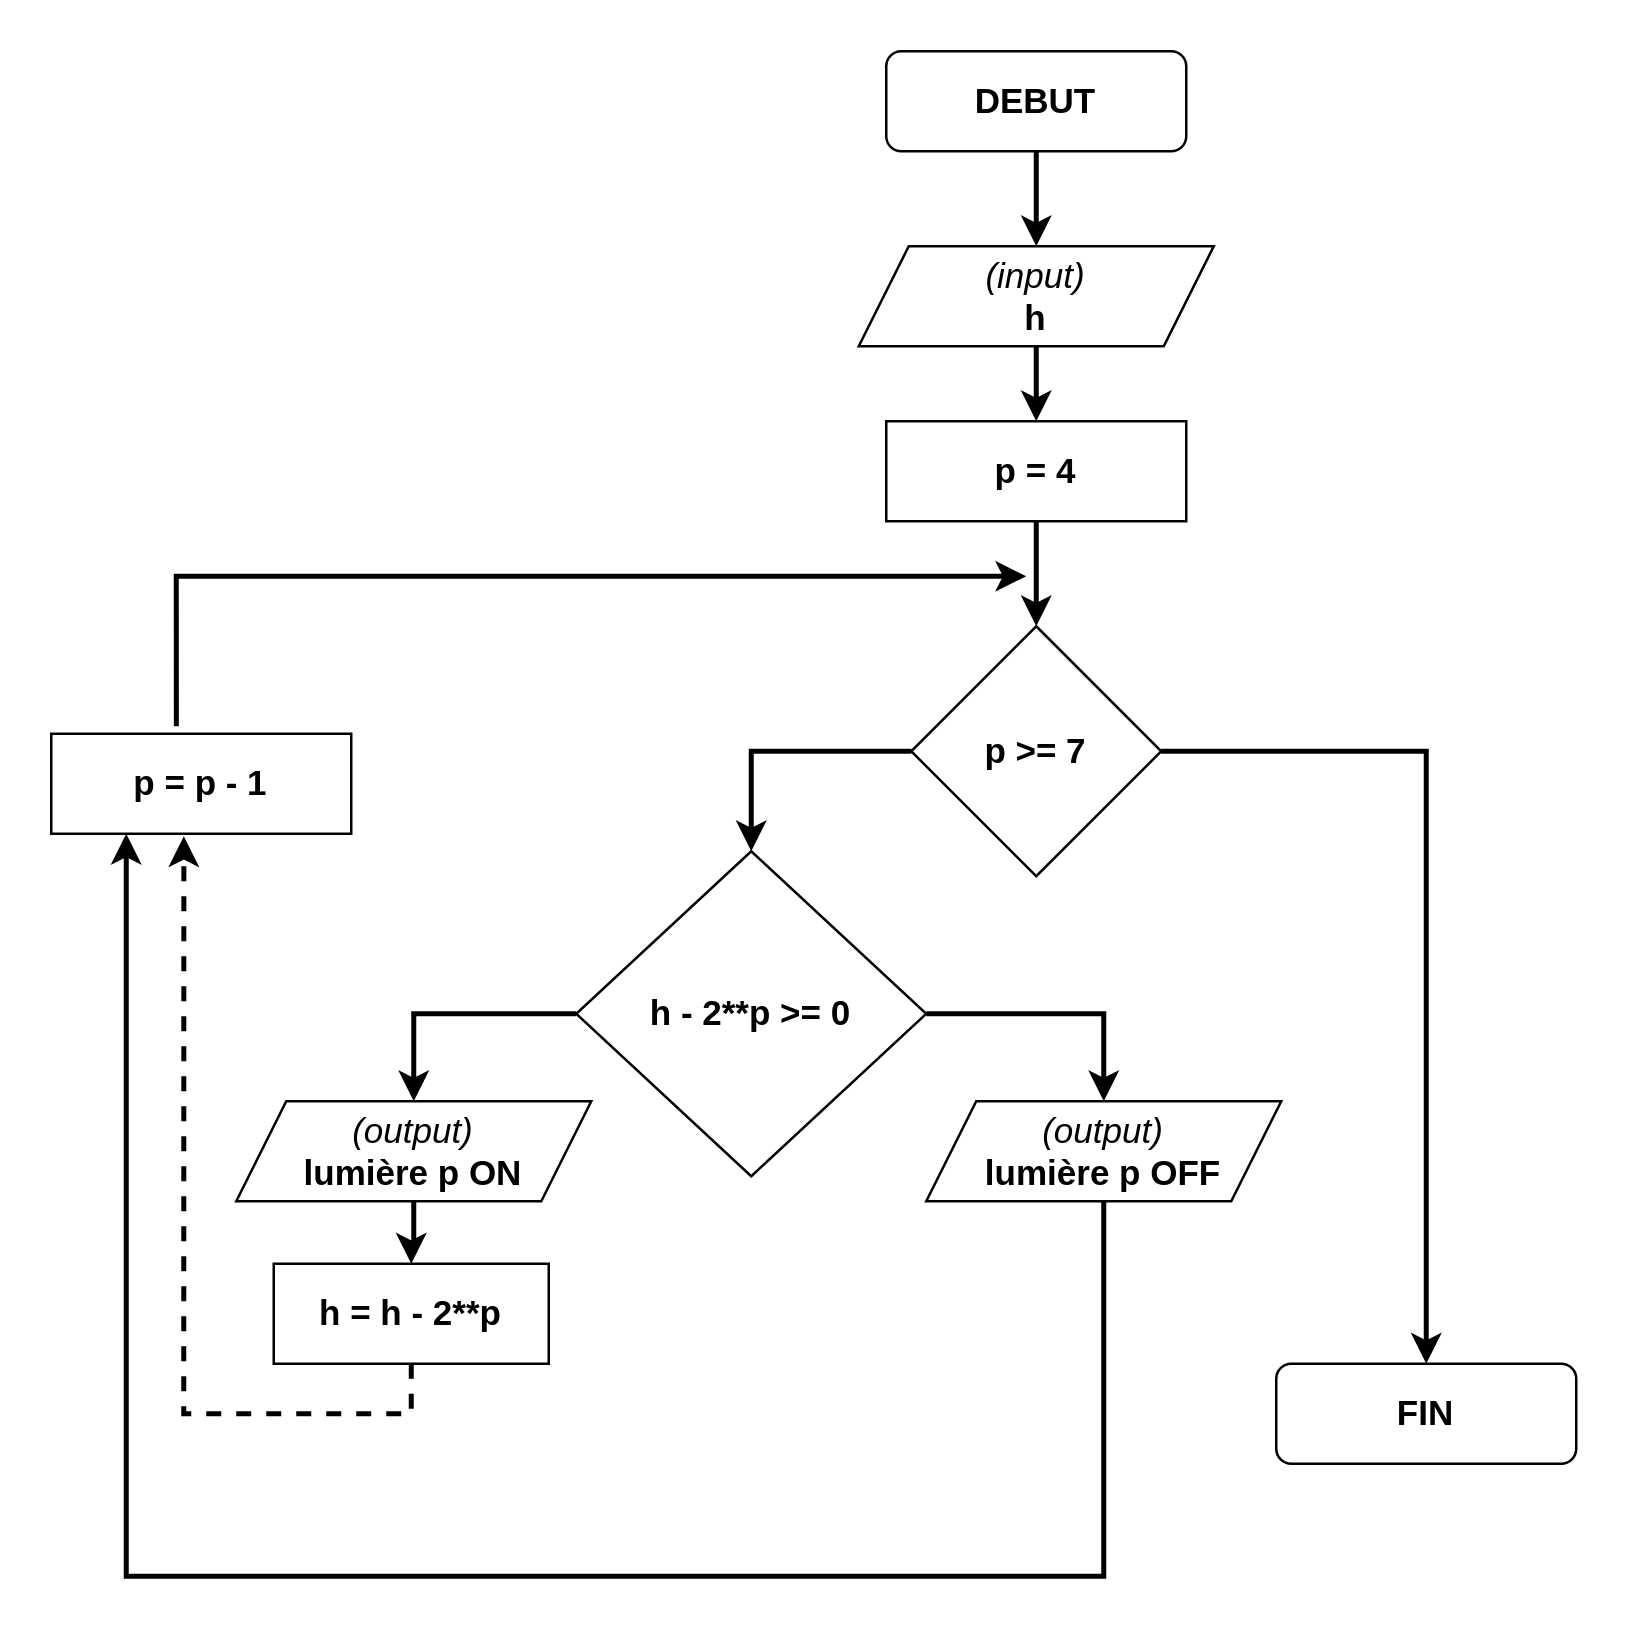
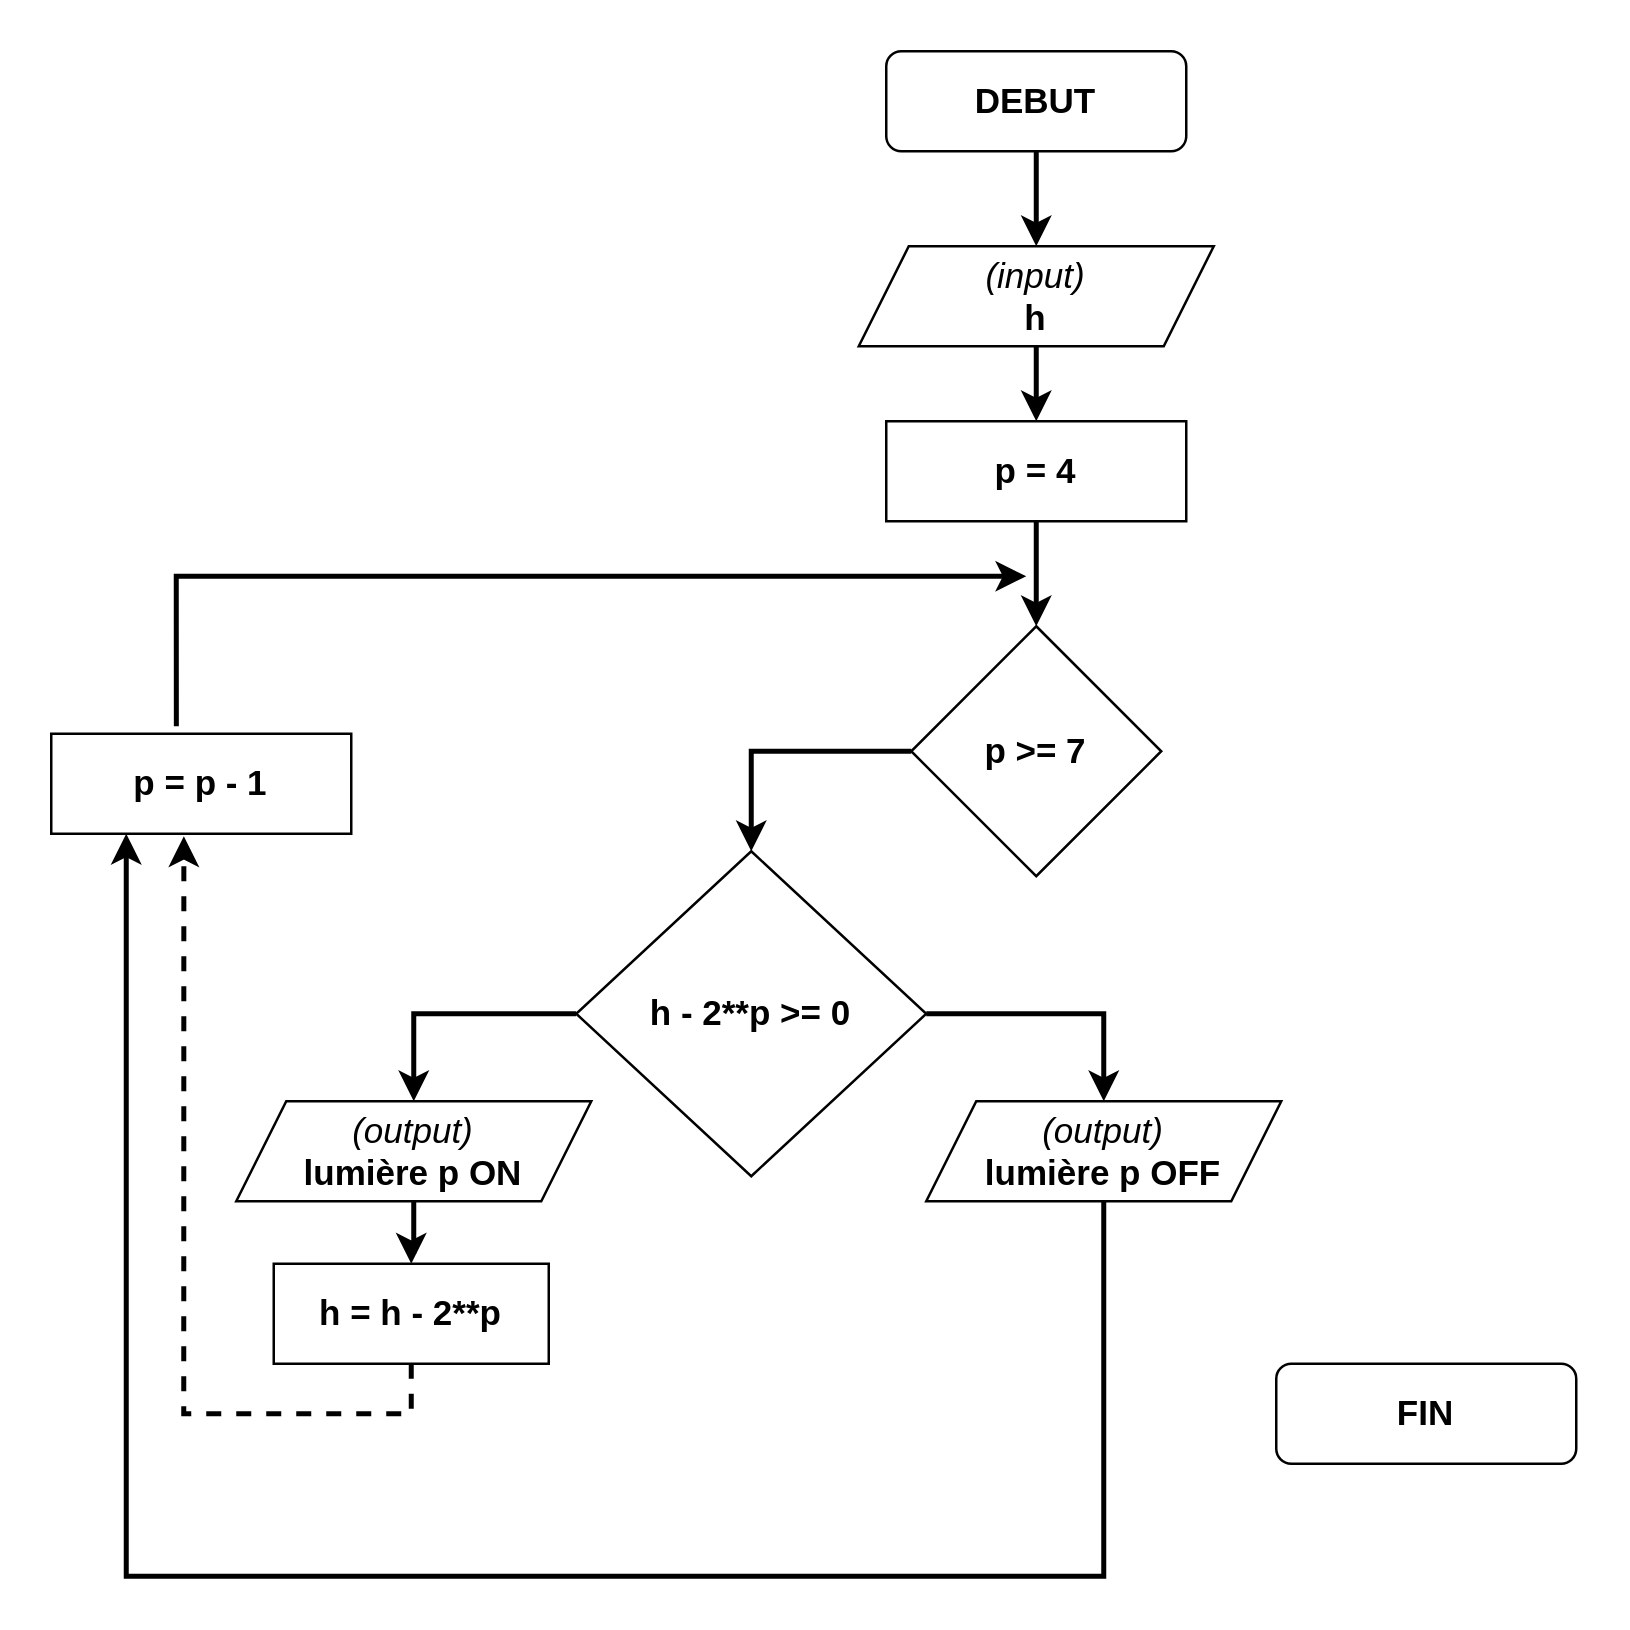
edge "p >= 7" -> "FIN": removed
